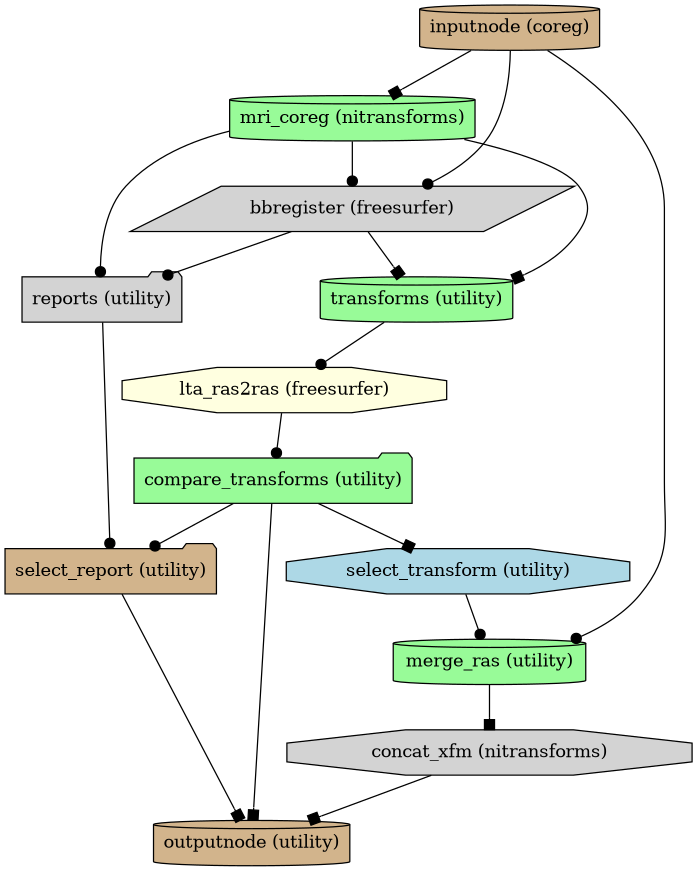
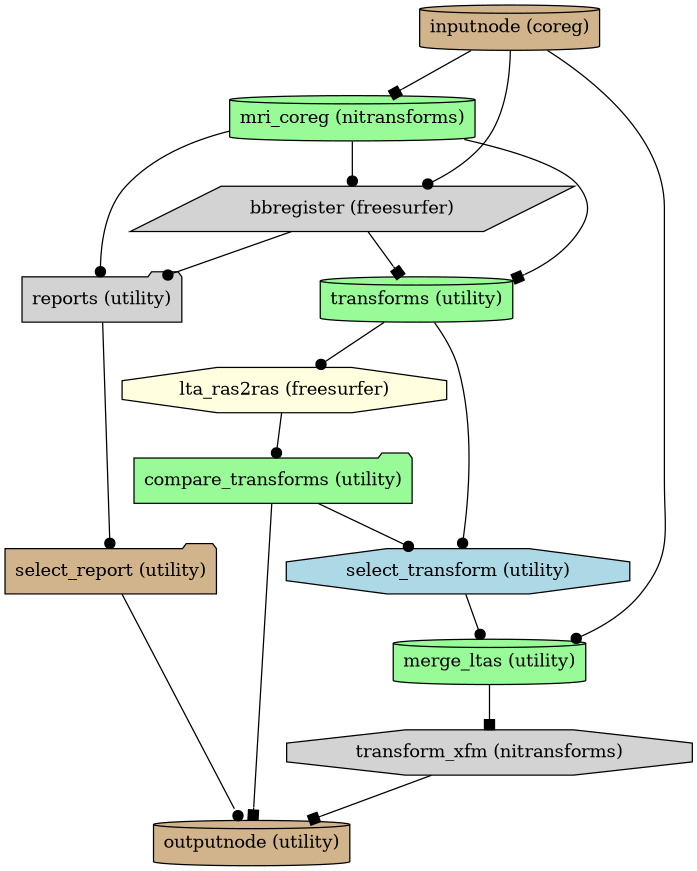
edge "transforms (utility)" -> "select_transform (utility)": added
edge "compare_transforms (utility)" -> "select_report (utility)": removed
edge "compare_transforms (utility)" -> "select_transform (utility)": arrowhead box -> dot
node "merge_ras (utility)": label "merge_ras (utility)" -> "merge_ltas (utility)"
edge "select_report (utility)" -> "outputnode (utility)": arrowhead box -> dot
node "concat_xfm (nitransforms)": label "concat_xfm (nitransforms)" -> "transform_xfm (nitransforms)"
